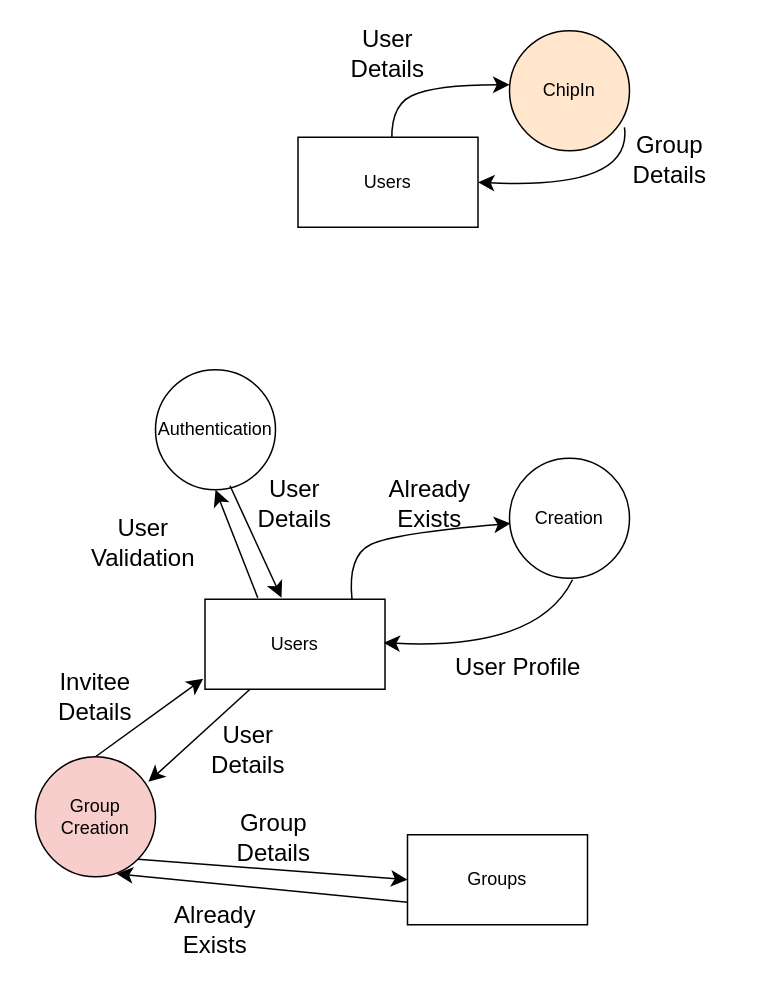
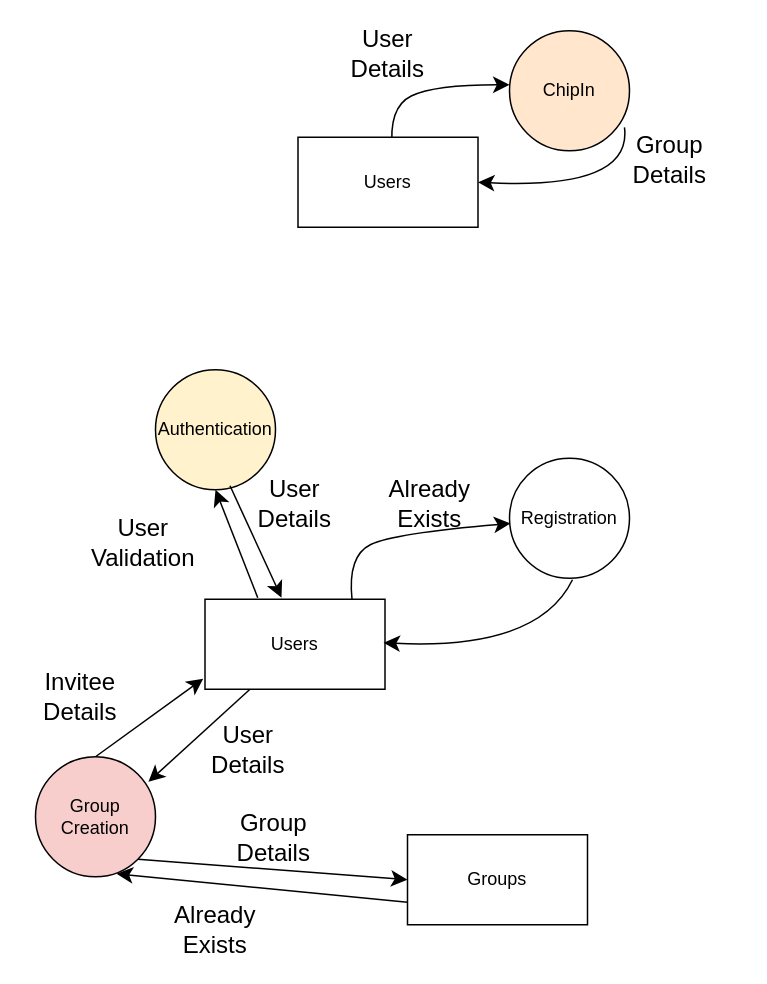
node "Authentication": fillcolor #ffffff -> #fff2cc
node "Creation": label "Creation" -> "Registration"
node "User Profile": removed
node "Invitee Details": moved (95, 697) -> (80, 697)
